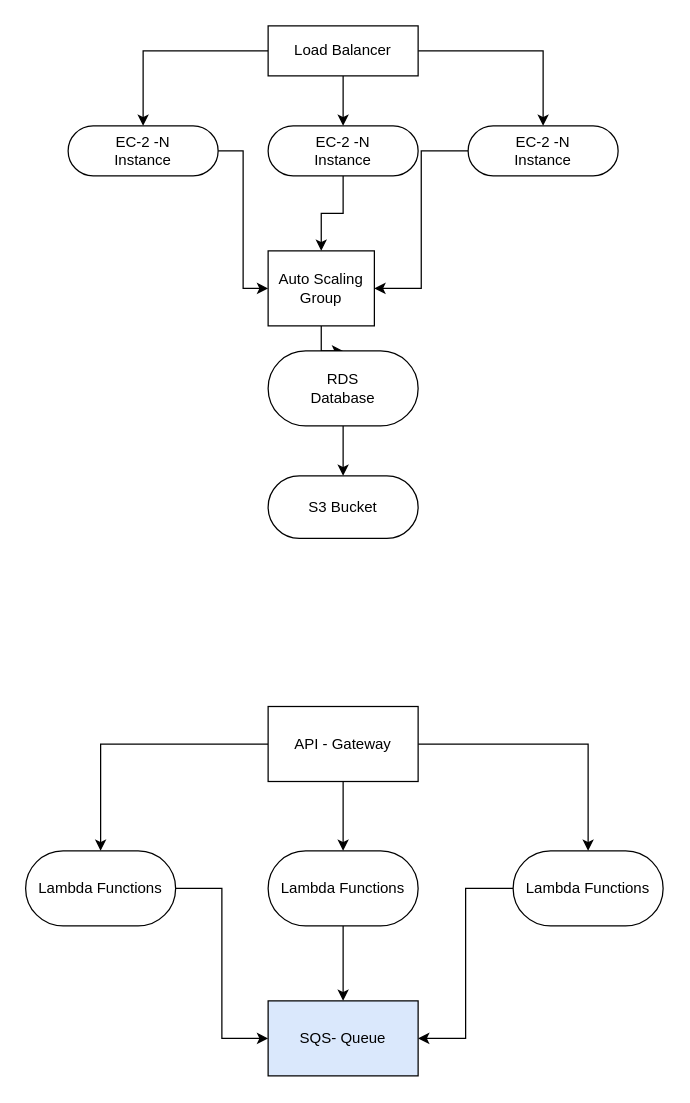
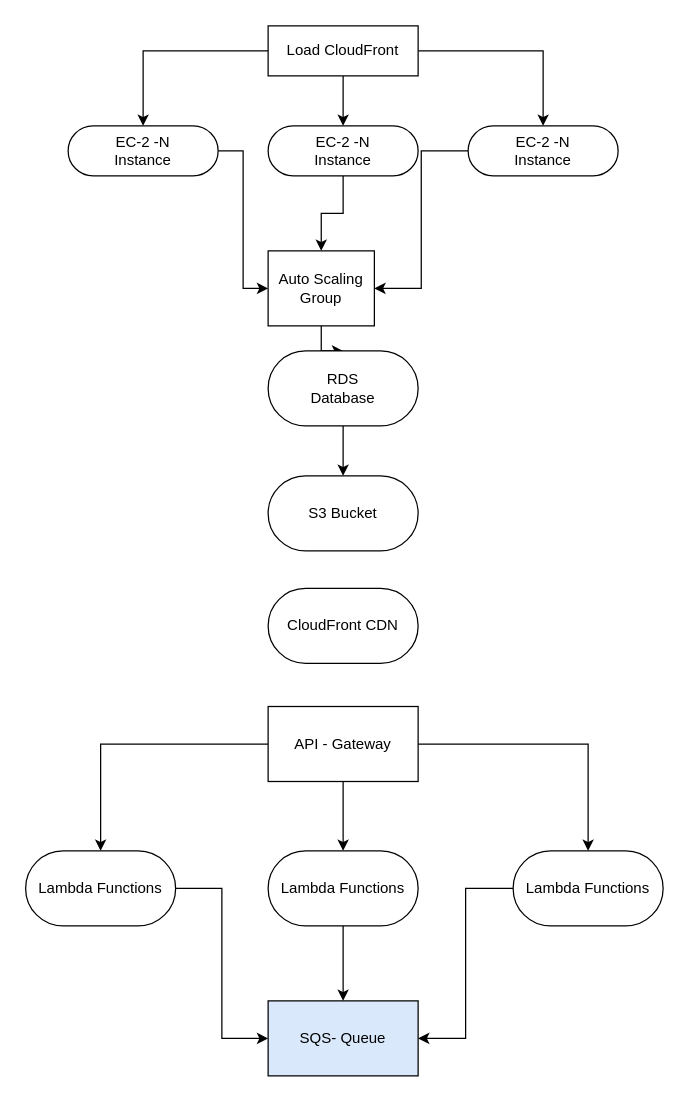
node "Load Balancer": label "Load Balancer" -> "Load CloudFront"
node "S3 Bucket": size 150x63 -> 150x75
node "CloudFront CDN": added
